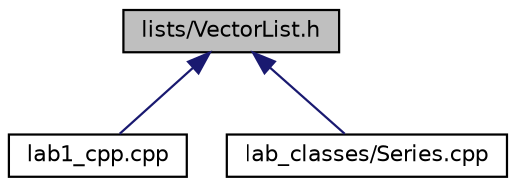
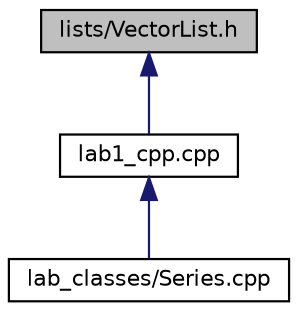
edge "lab_classes/Series.cpp" -> "lists/VectorList.h": now "lab_classes/Series.cpp" -> "lab1_cpp.cpp"
